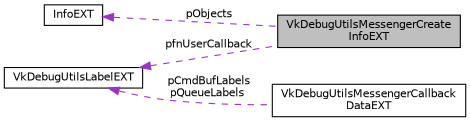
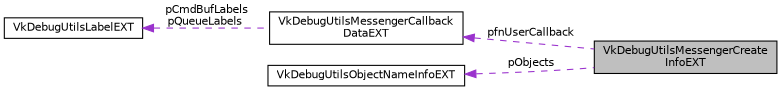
node "InfoEXT": label "InfoEXT" -> "VkDebugUtilsObjectNameInfoEXT"
edge "VkDebugUtilsMessengerCreate InfoEXT" -> "VkDebugUtilsLabelEXT": now "VkDebugUtilsMessengerCreate InfoEXT" -> "VkDebugUtilsMessengerCallback DataEXT"
